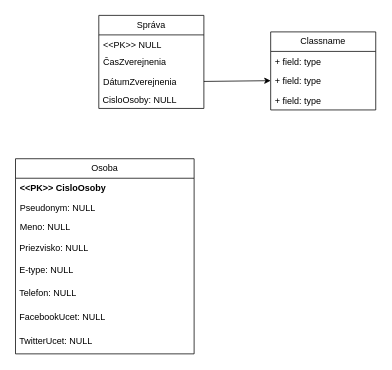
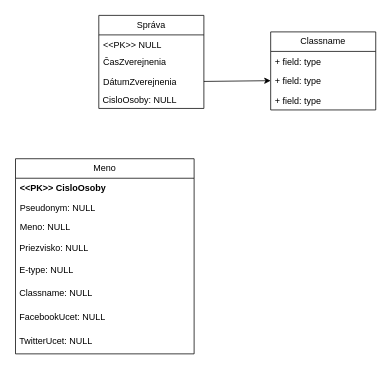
node "Osoba": label "Osoba" -> "Meno"
node "Telefon: NULL": label "Telefon: NULL" -> "Classname: NULL"
